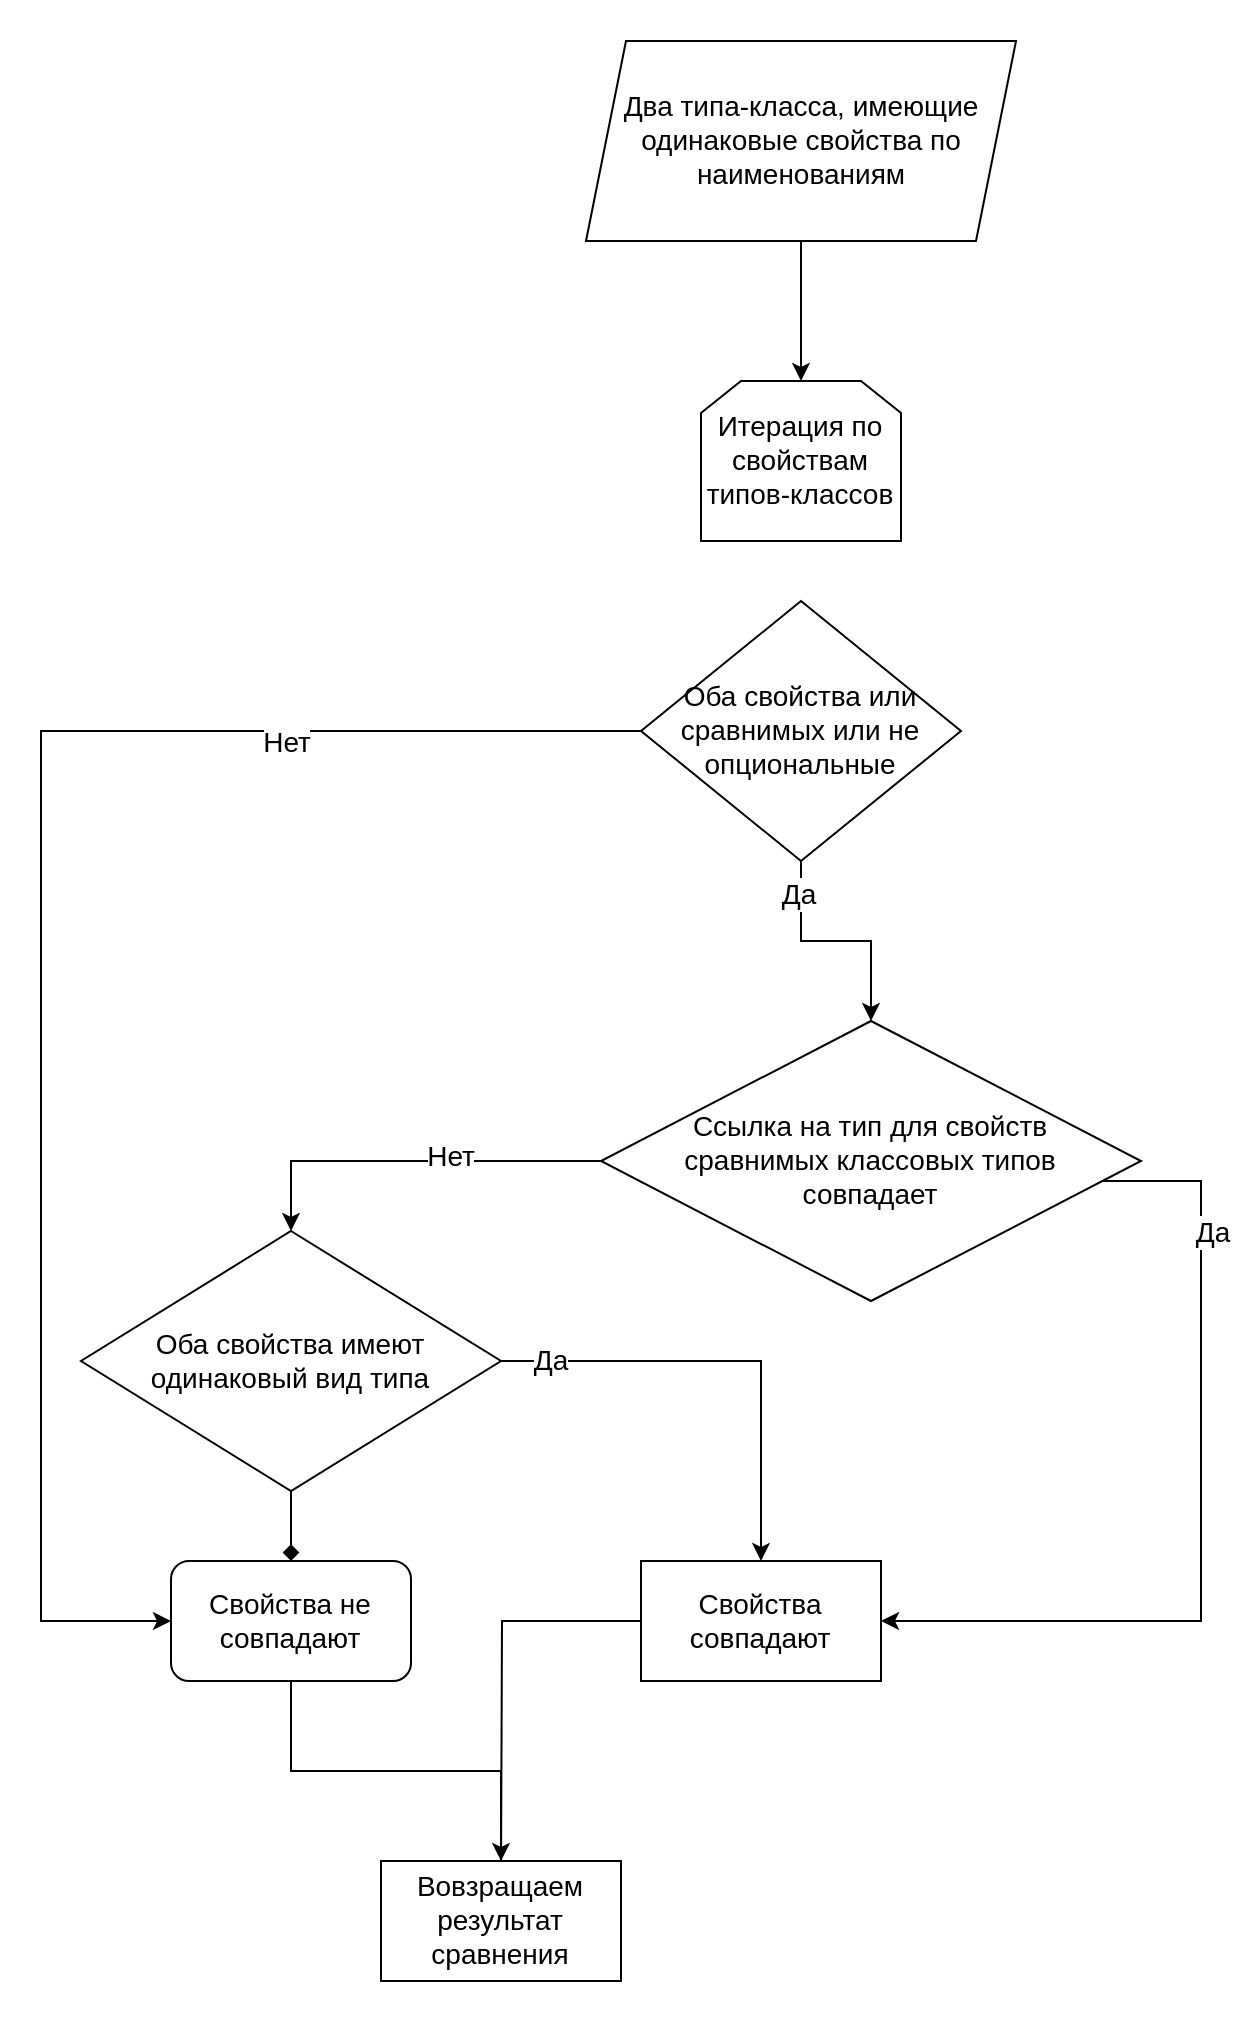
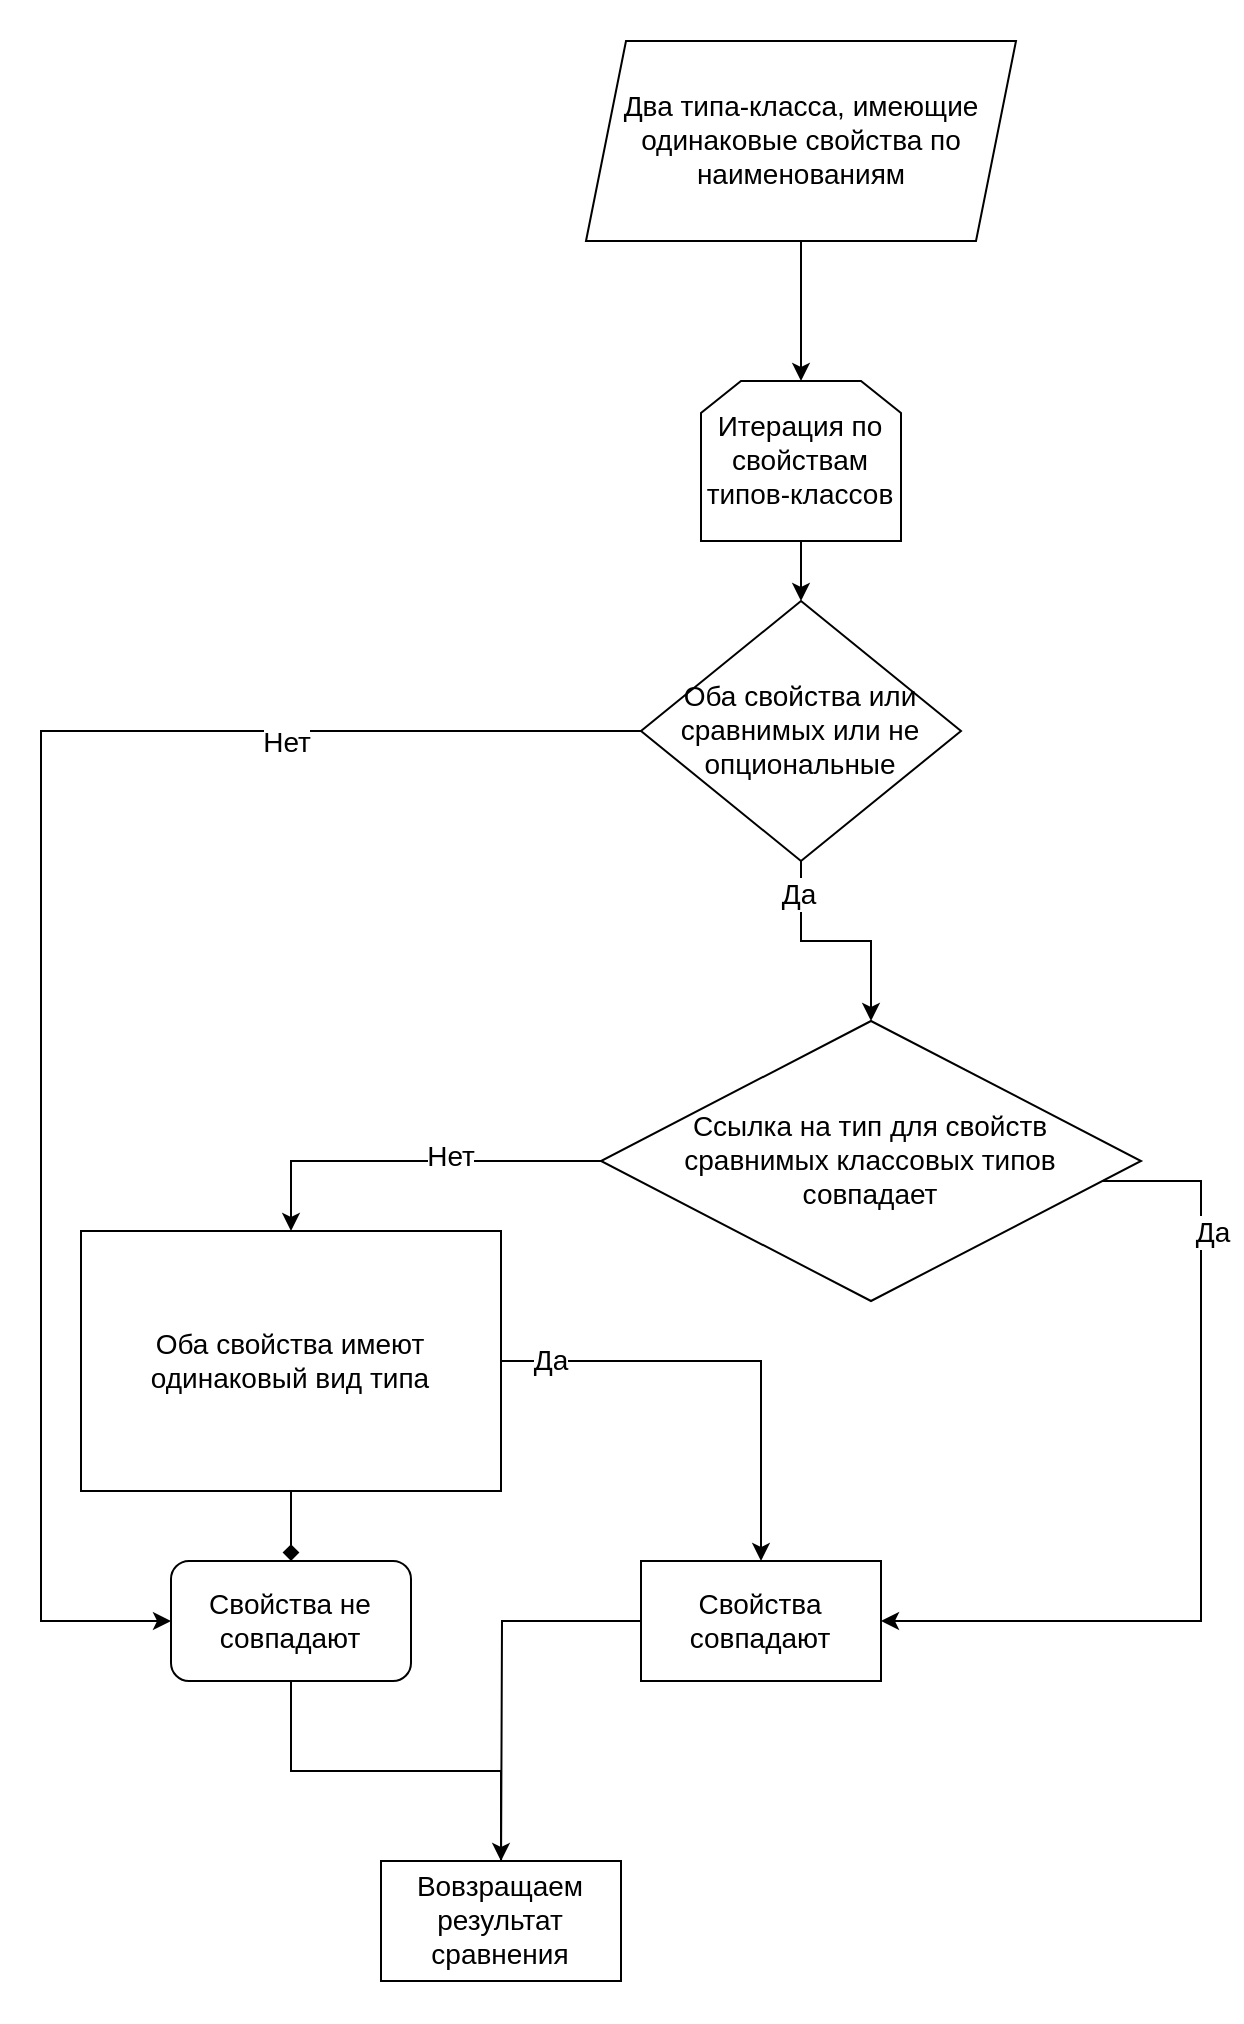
edge "Итерация по свойствам типов-классов" -> "Оба свойства или сравнимых или не опциональные": added
node "Оба свойства имеют одинаковый вид типа": shape diamond -> rectangle
